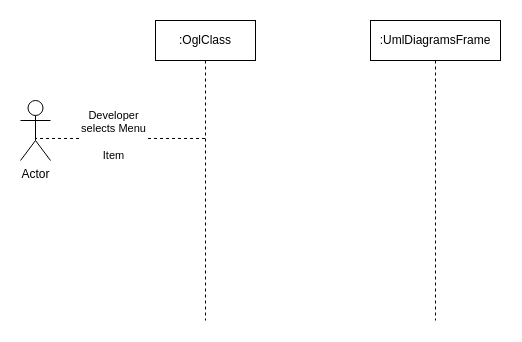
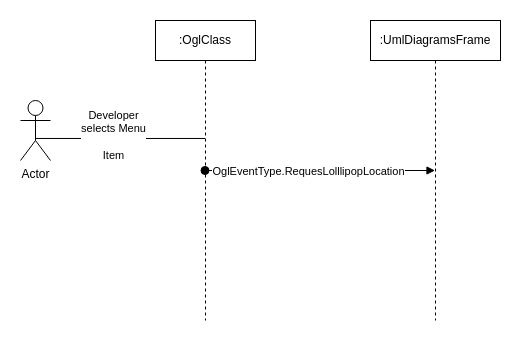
edge "Actor" -- ":OglClass": style dashed -> solid
edge ":OglClass" -- ":UmlDiagramsFrame": added, label "OglEventType.RequesLolllipopLocation"
